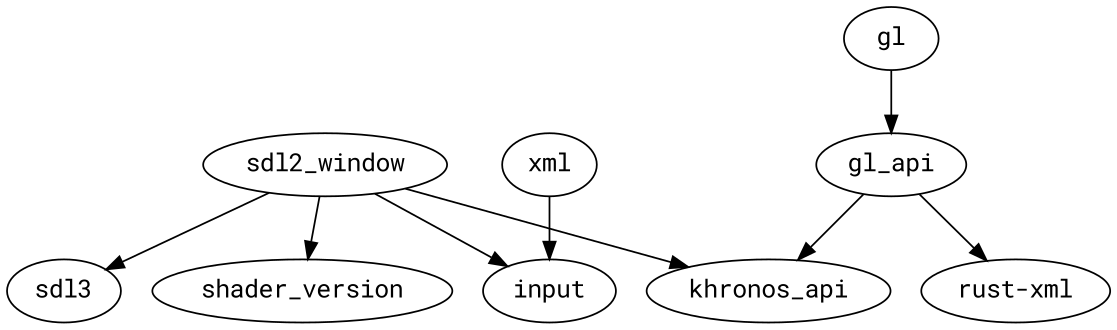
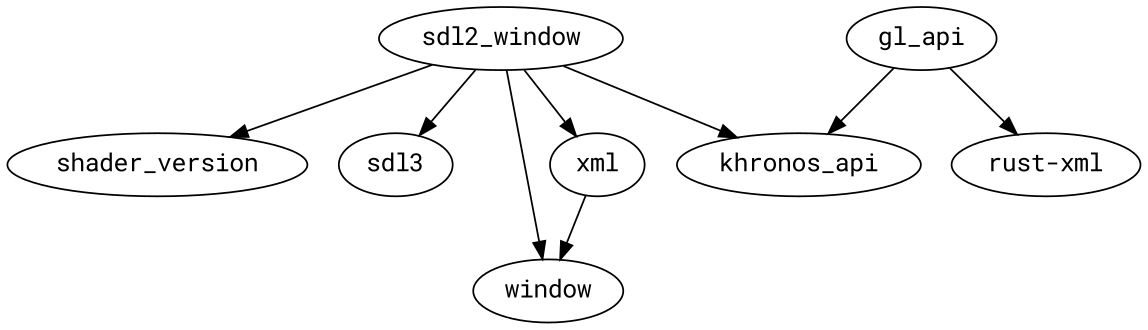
node "gl": removed
edge "sdl2_window" -> "xml": added
node "input": label "input" -> "window"
